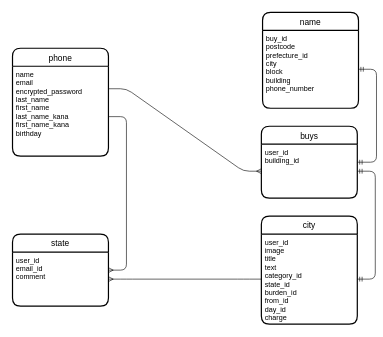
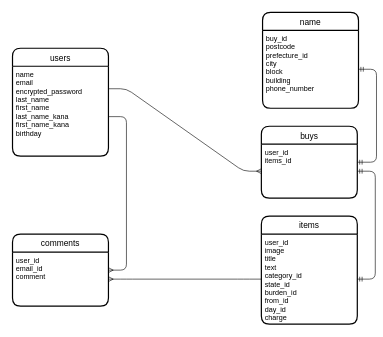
node "phone": label "phone" -> "users"
node "user_id building_id": label "user_id building_id" -> "user_id items_id"
node "city": label "city" -> "items"
node "state": label "state" -> "comments"
